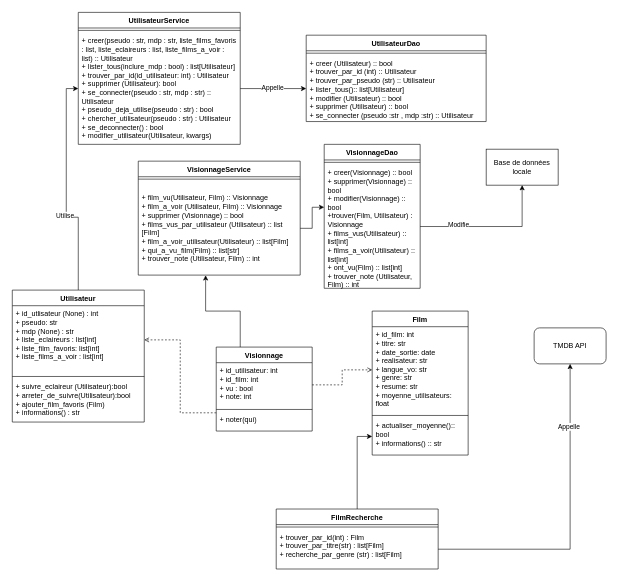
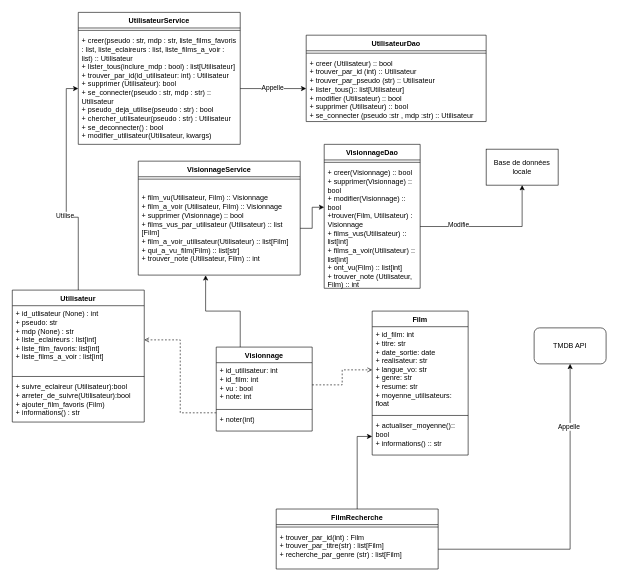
node "+ noter(qui)": label "+ noter(qui)" -> "+ noter(int)"
